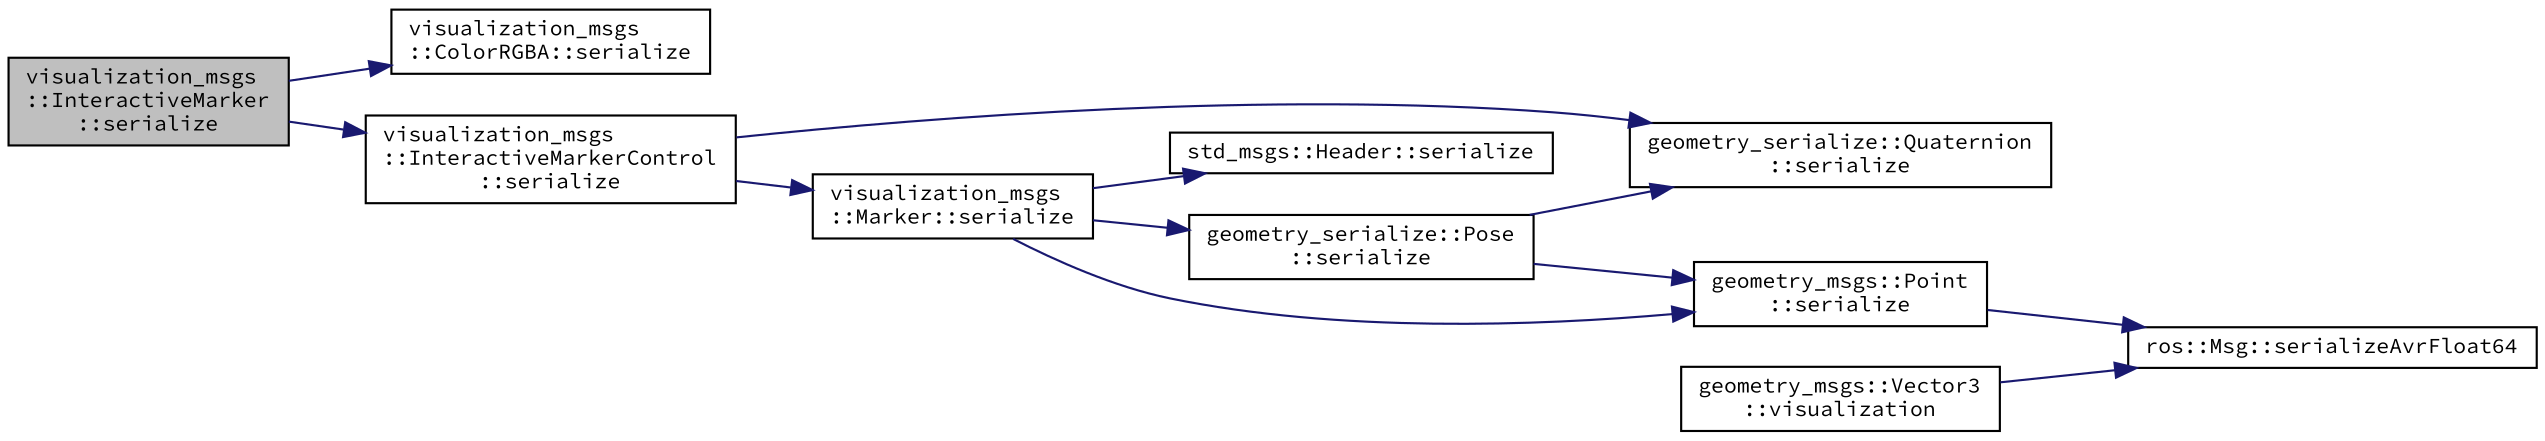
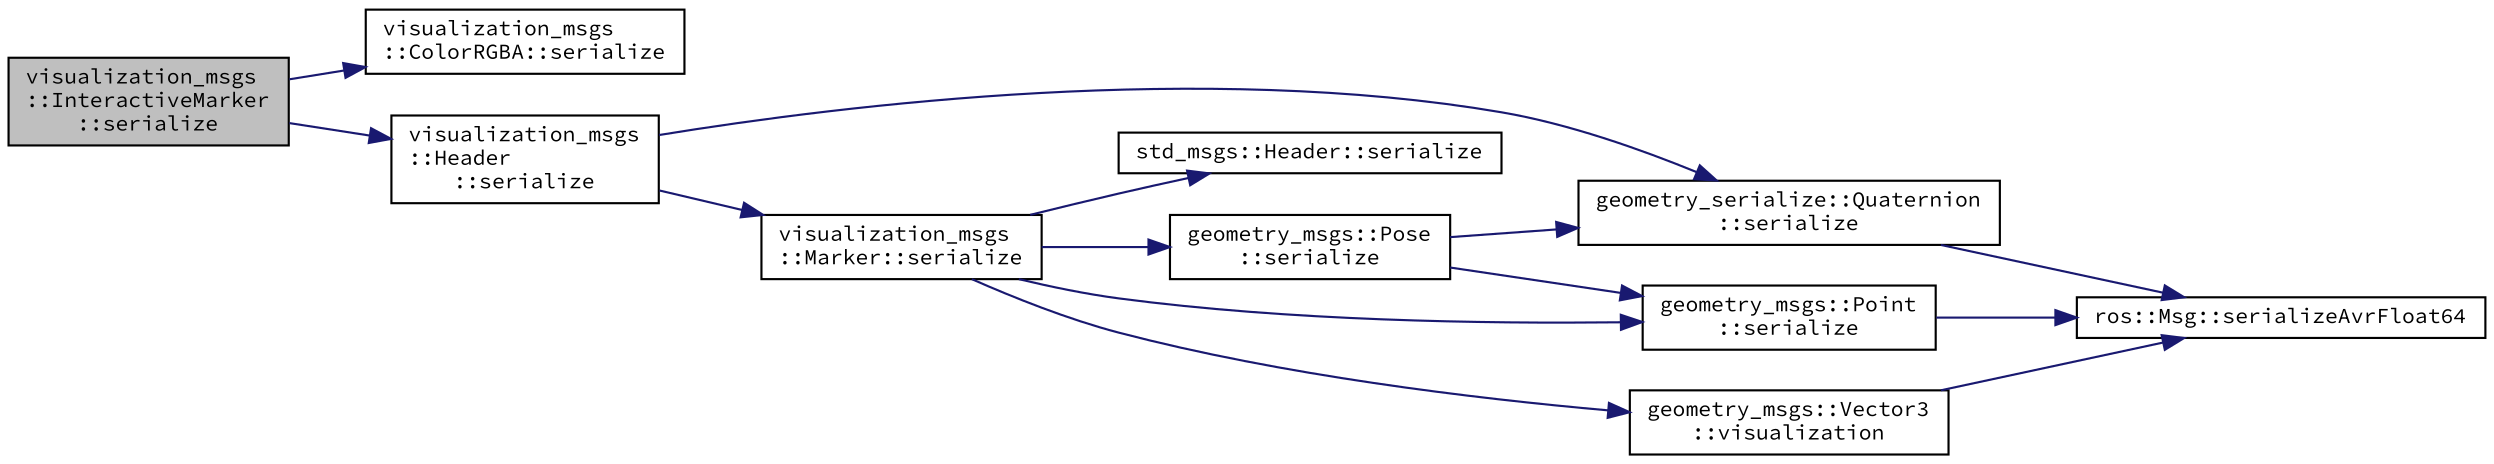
node "visualization_msgs ::InteractiveMarkerControl ::serialize": label "visualization_msgs ::InteractiveMarkerControl ::serialize" -> "visualization_msgs ::Header ::serialize"
node "geometry_serialize::Pose ::serialize": label "geometry_serialize::Pose ::serialize" -> "geometry_msgs::Pose ::serialize"
edge "geometry_serialize::Quaternion ::serialize" -> "ros::Msg::serializeAvrFloat64": added
edge "visualization_msgs ::Marker::serialize" -> "geometry_msgs::Vector3 ::visualization": added
